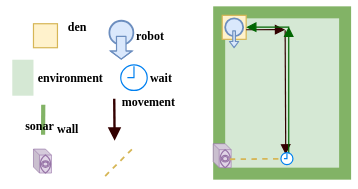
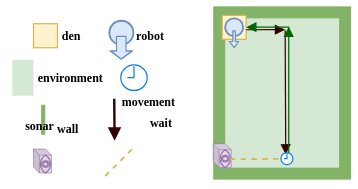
node "den": moved (80, 27) -> (74, 36)
node "wait": moved (174, 78) -> (174, 123)
